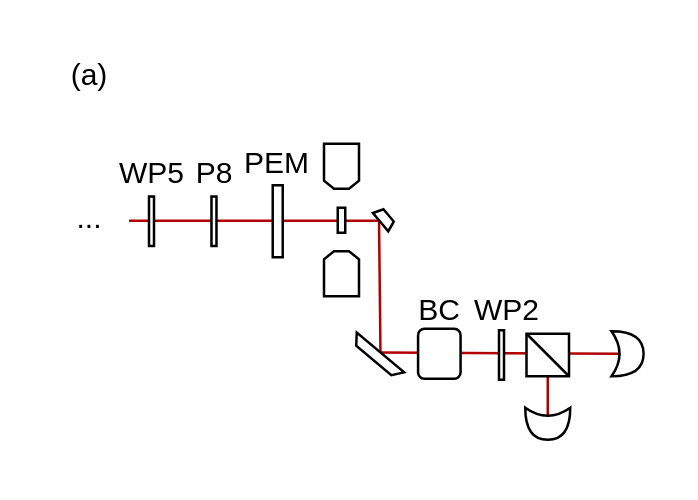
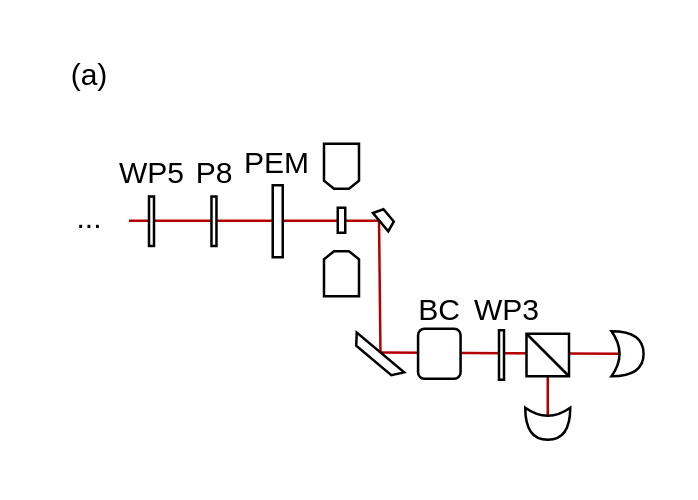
node "WP2": label "WP2" -> "WP3"
